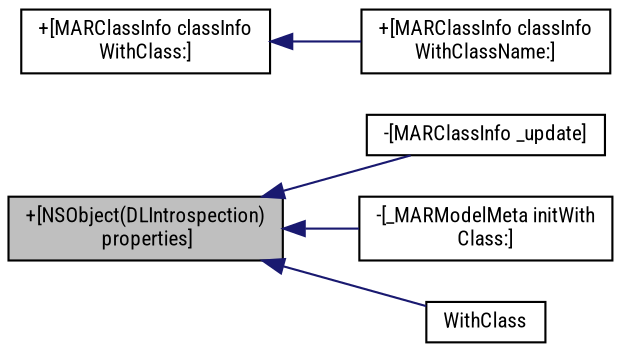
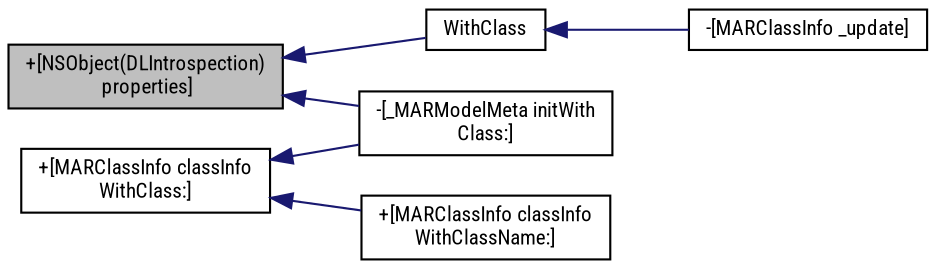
edge "-[_MARModelMeta initWith Class:]" -> "+[MARClassInfo classInfo WithClass:]": added
edge "-[MARClassInfo _update]" -> "+[NSObject(DLIntrospection) properties]": now "-[MARClassInfo _update]" -> "WithClass"
